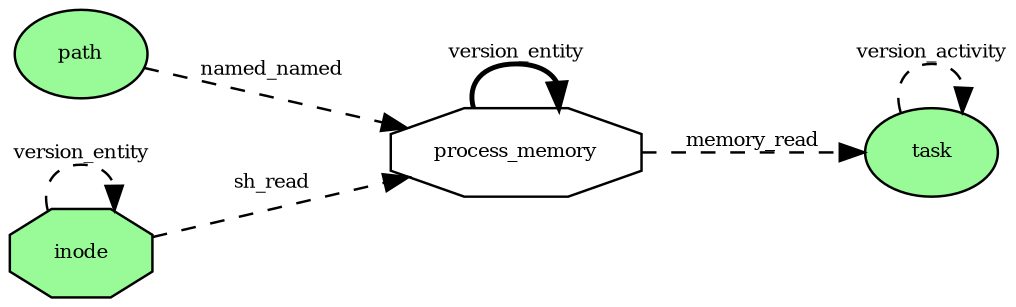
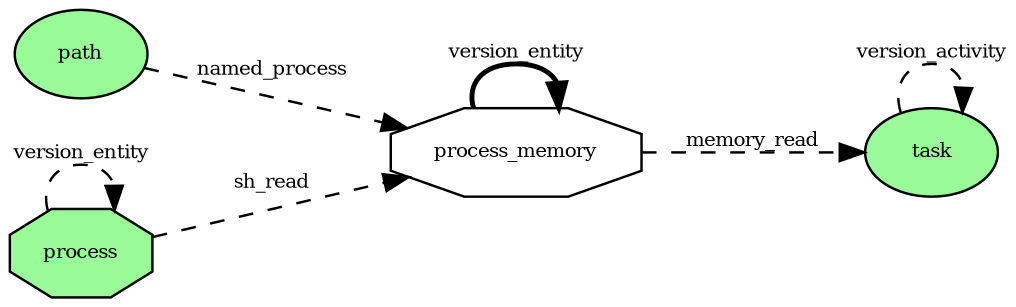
edge "path" -> "process_memory": label "named_named" -> "named_process"
node "inode": label "inode" -> "process"
